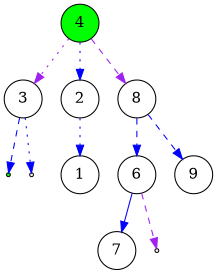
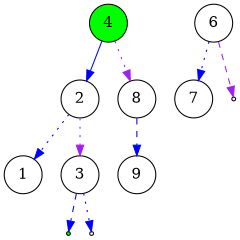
edge "4" -> "2": style dotted -> solid
edge "4" -> "3": now "2" -> "3"
edge "4" -> "8": style dashed -> dotted
edge "8" -> "6": removed
edge "6" -> "7": style solid -> dotted
